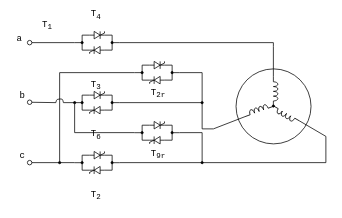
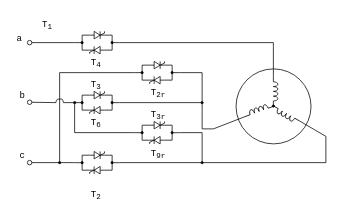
node "T4": moved (99, 13) -> (99, 62)
node "T3r": added
node "T6": moved (99, 133) -> (99, 122)
